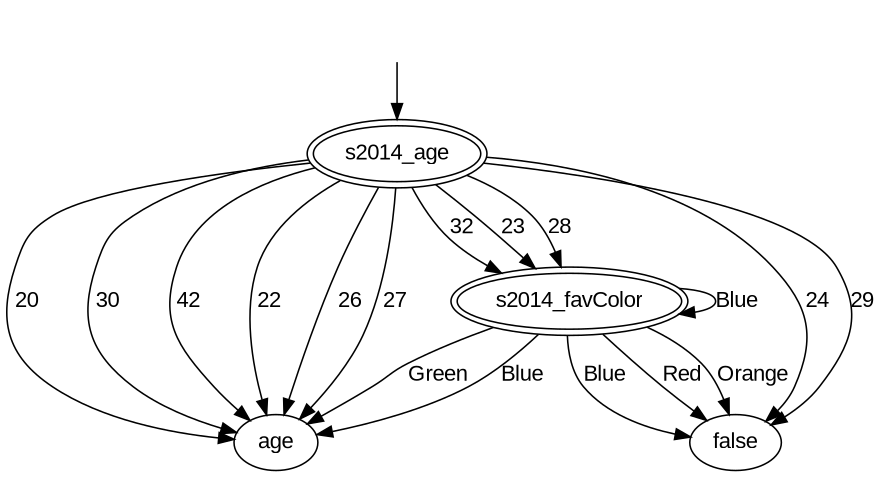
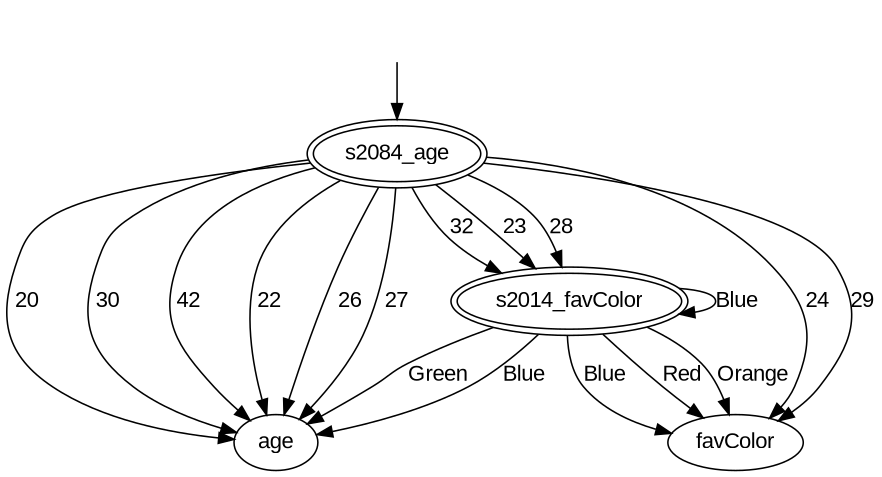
node "s2014_age": label "s2014_age" -> "s2084_age"
node "false": label "false" -> "favColor"
